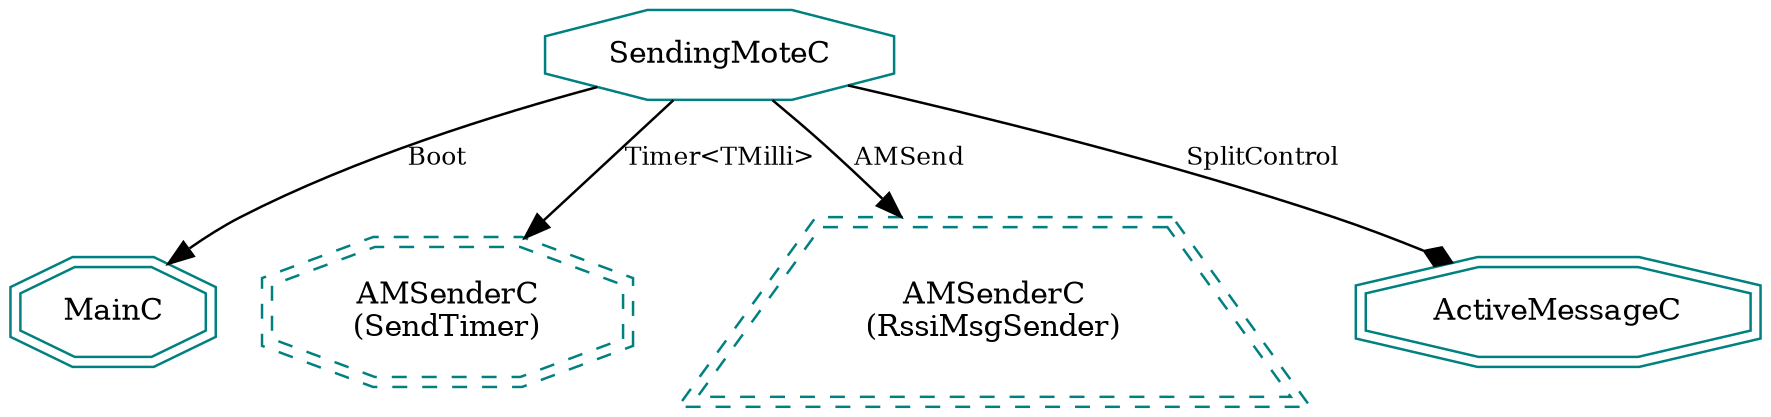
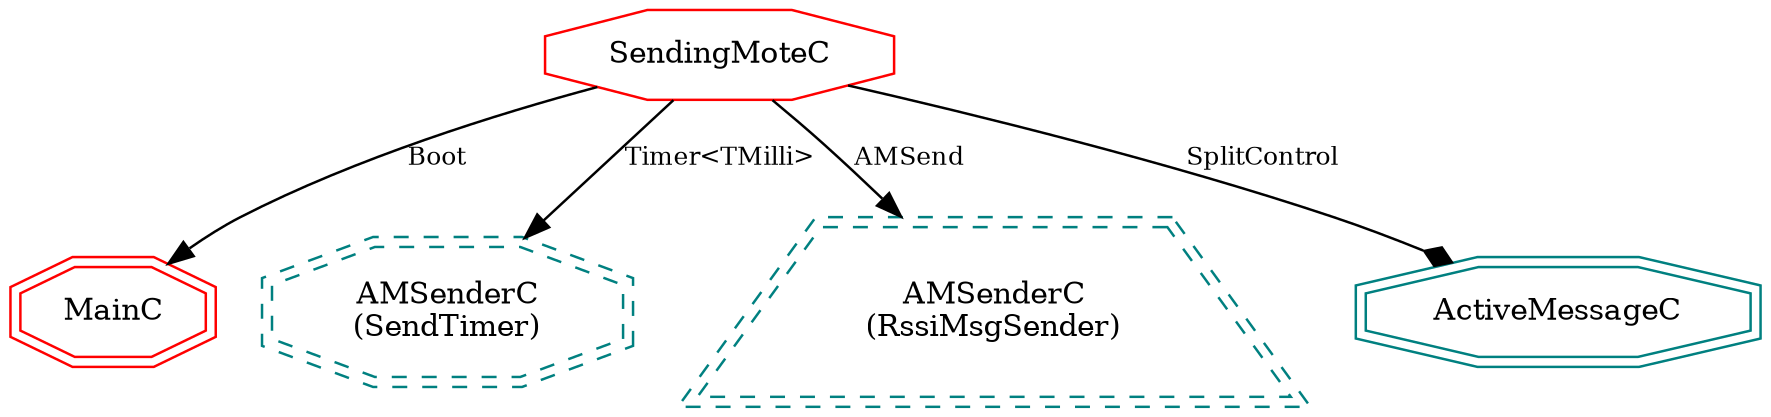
node "SendingMoteC": color teal -> red
node "MainC": color teal -> red
